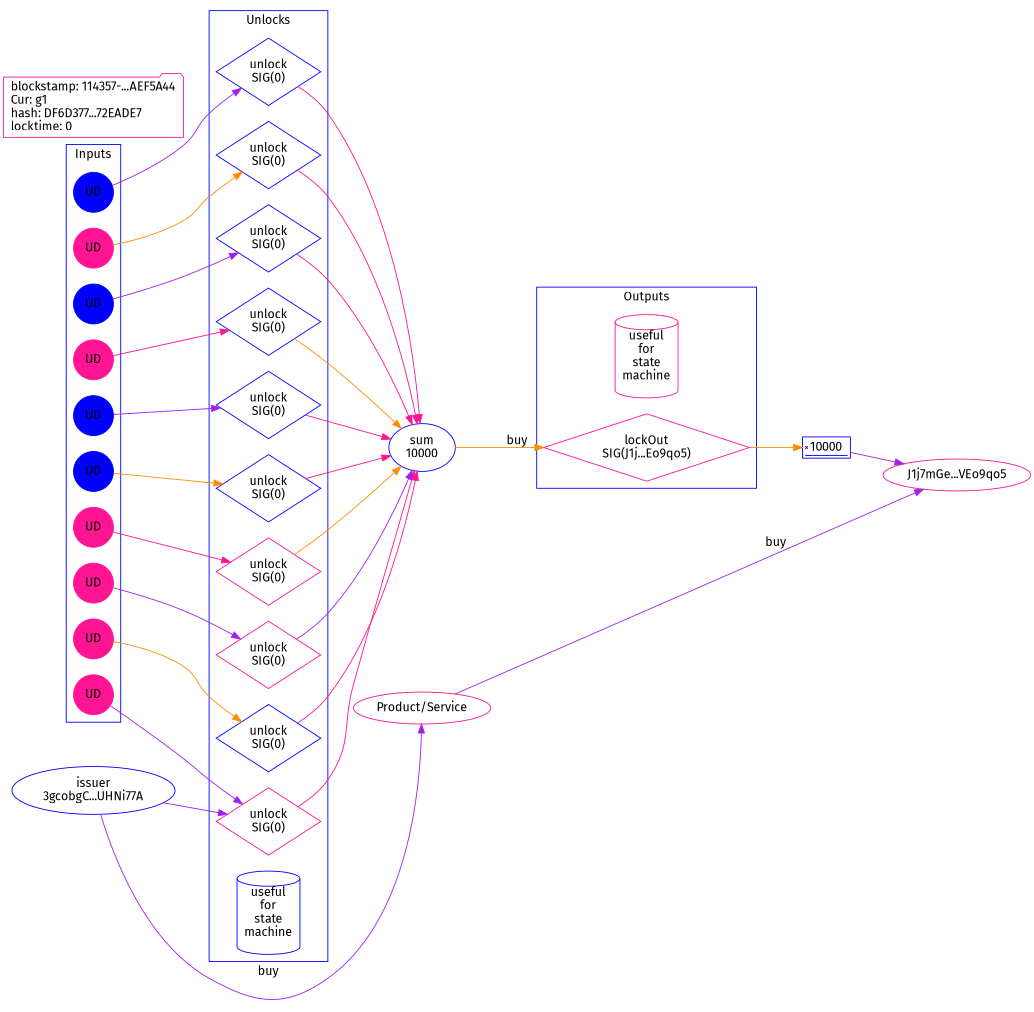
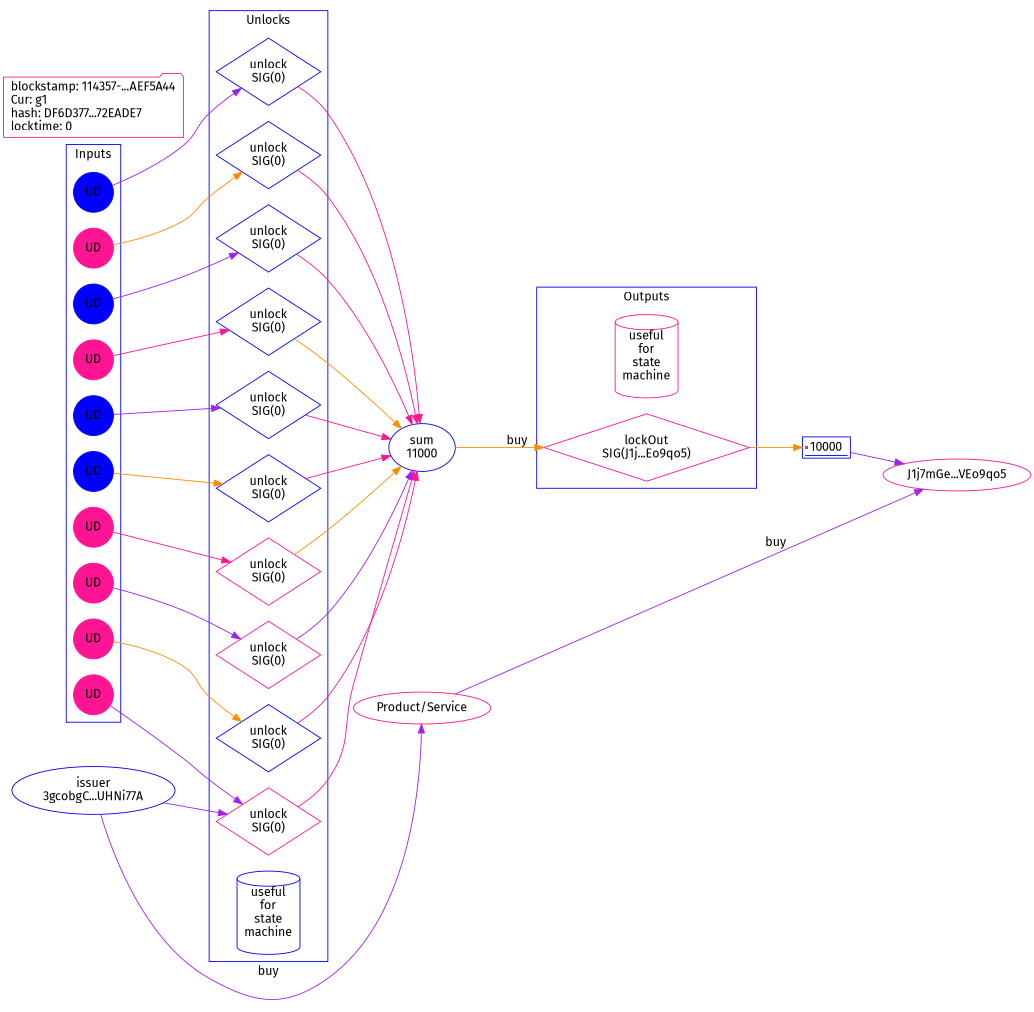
node "sum 10000": label "sum 10000" -> "sum 11000"
